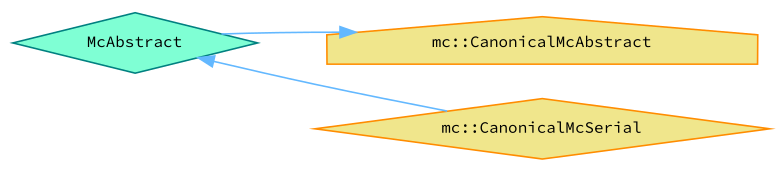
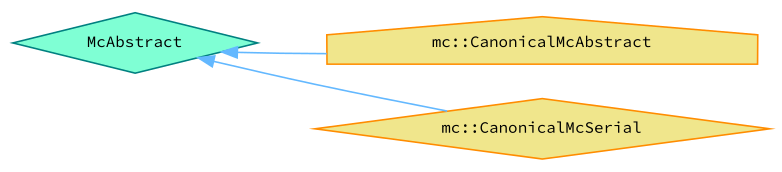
edge "McAbstract" -> "mc::CanonicalMcAbstract": reversed
